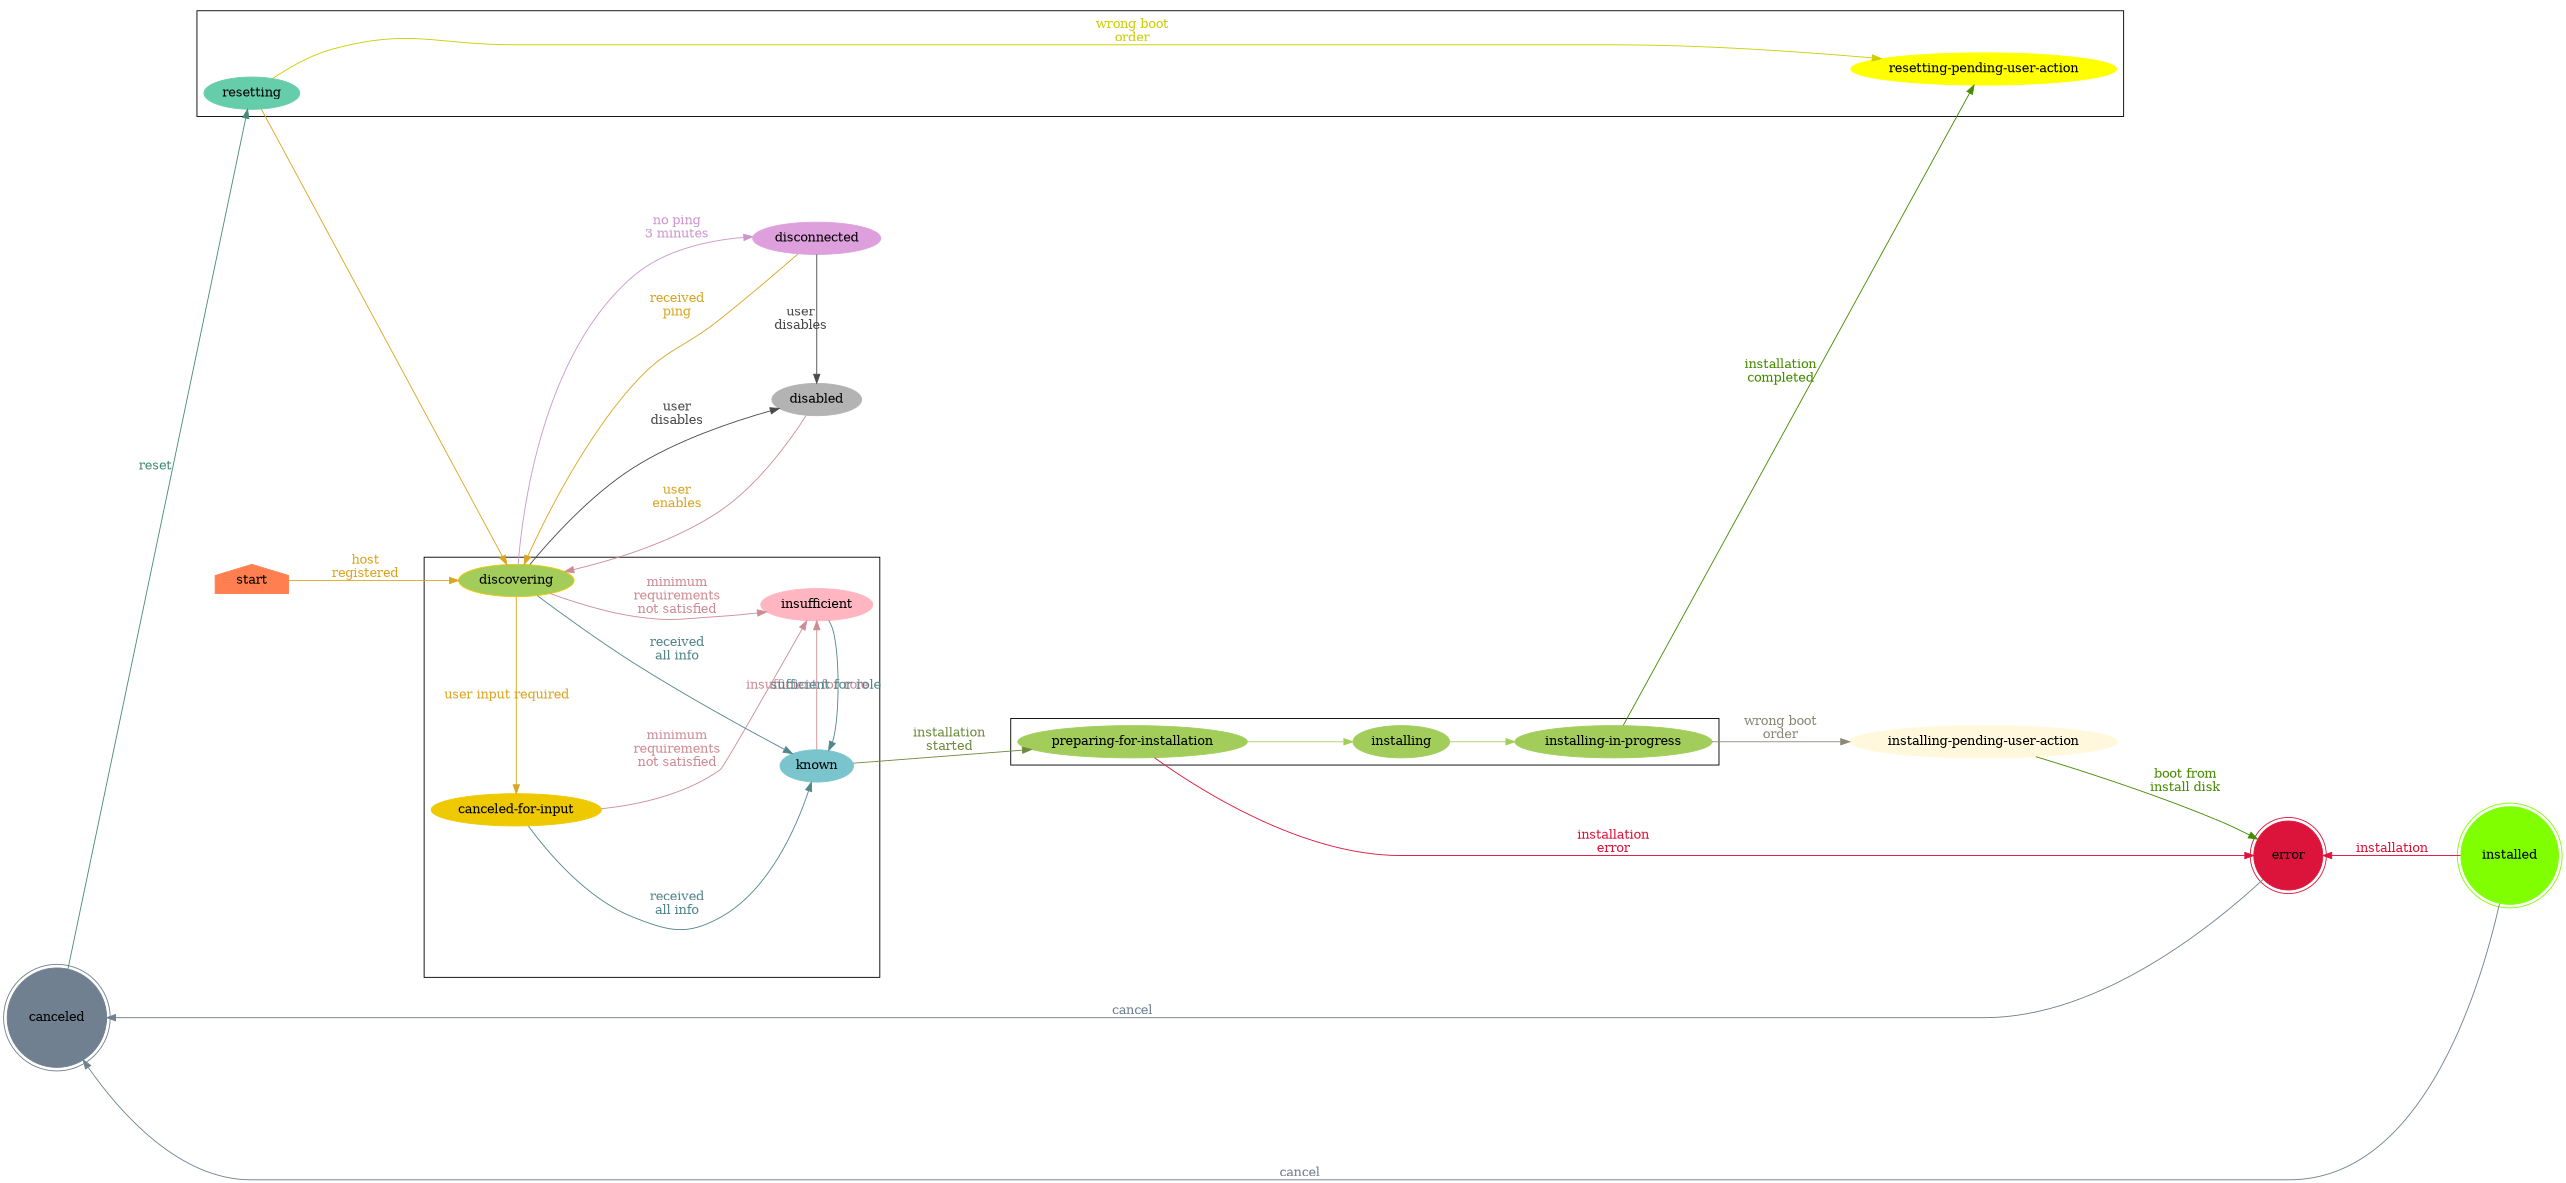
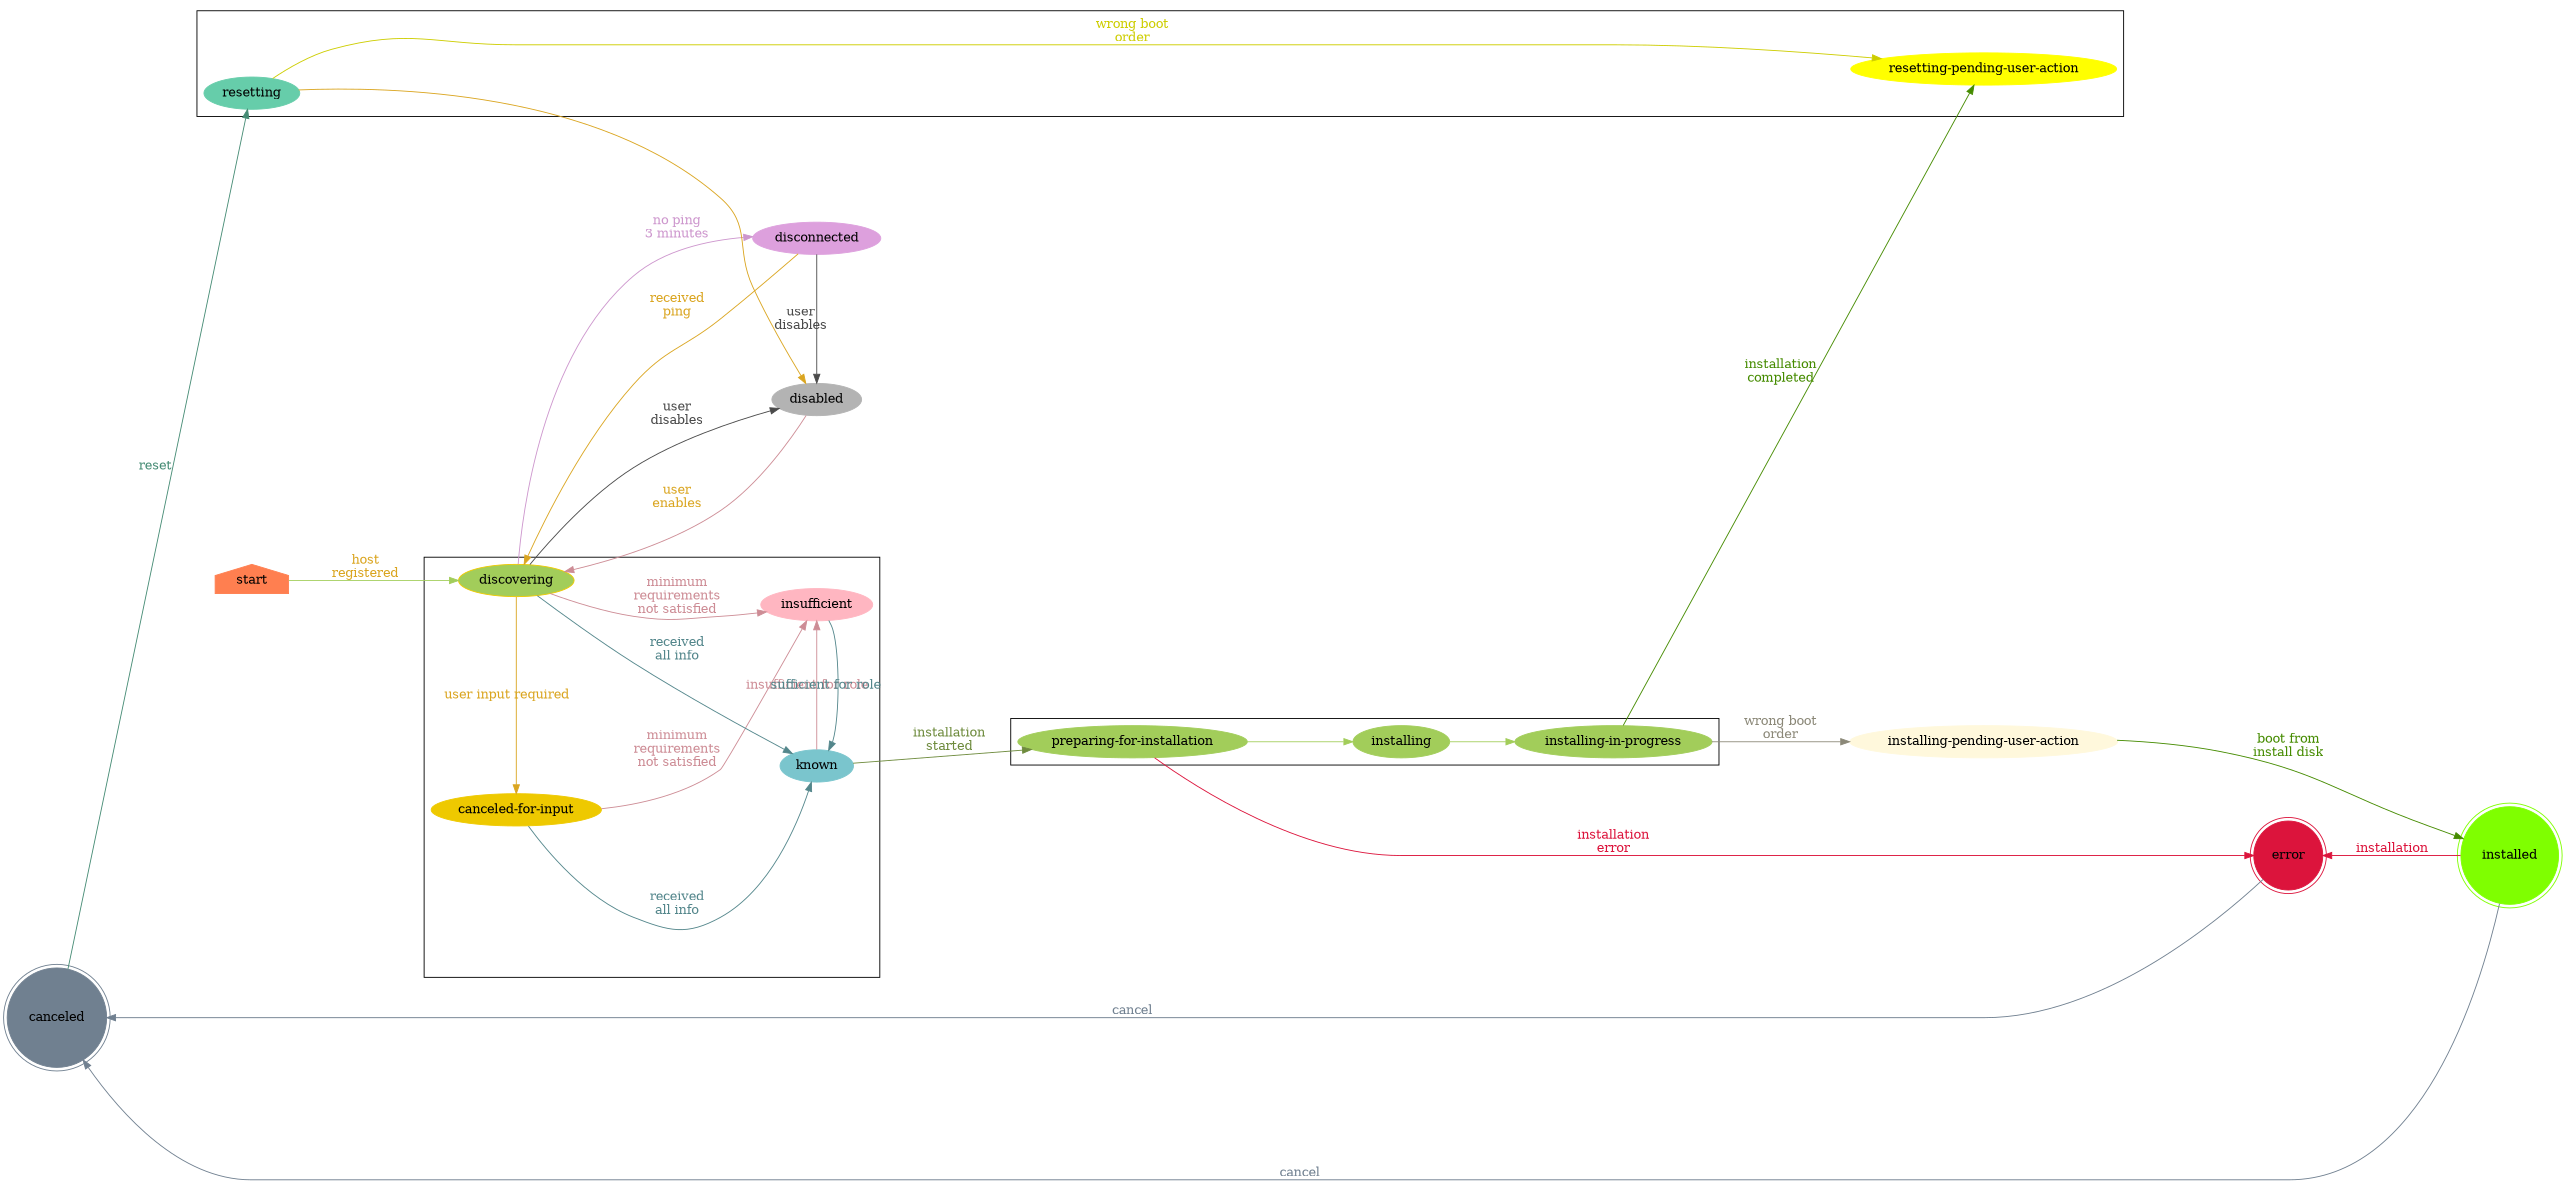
edge "resetting" -> "discovering": now "resetting" -> "disabled"
edge "start" -> "discovering": color goldenrod -> darkolivegreen3
edge "installing-pending-user-action" -> "error": now "installing-pending-user-action" -> "installed"
